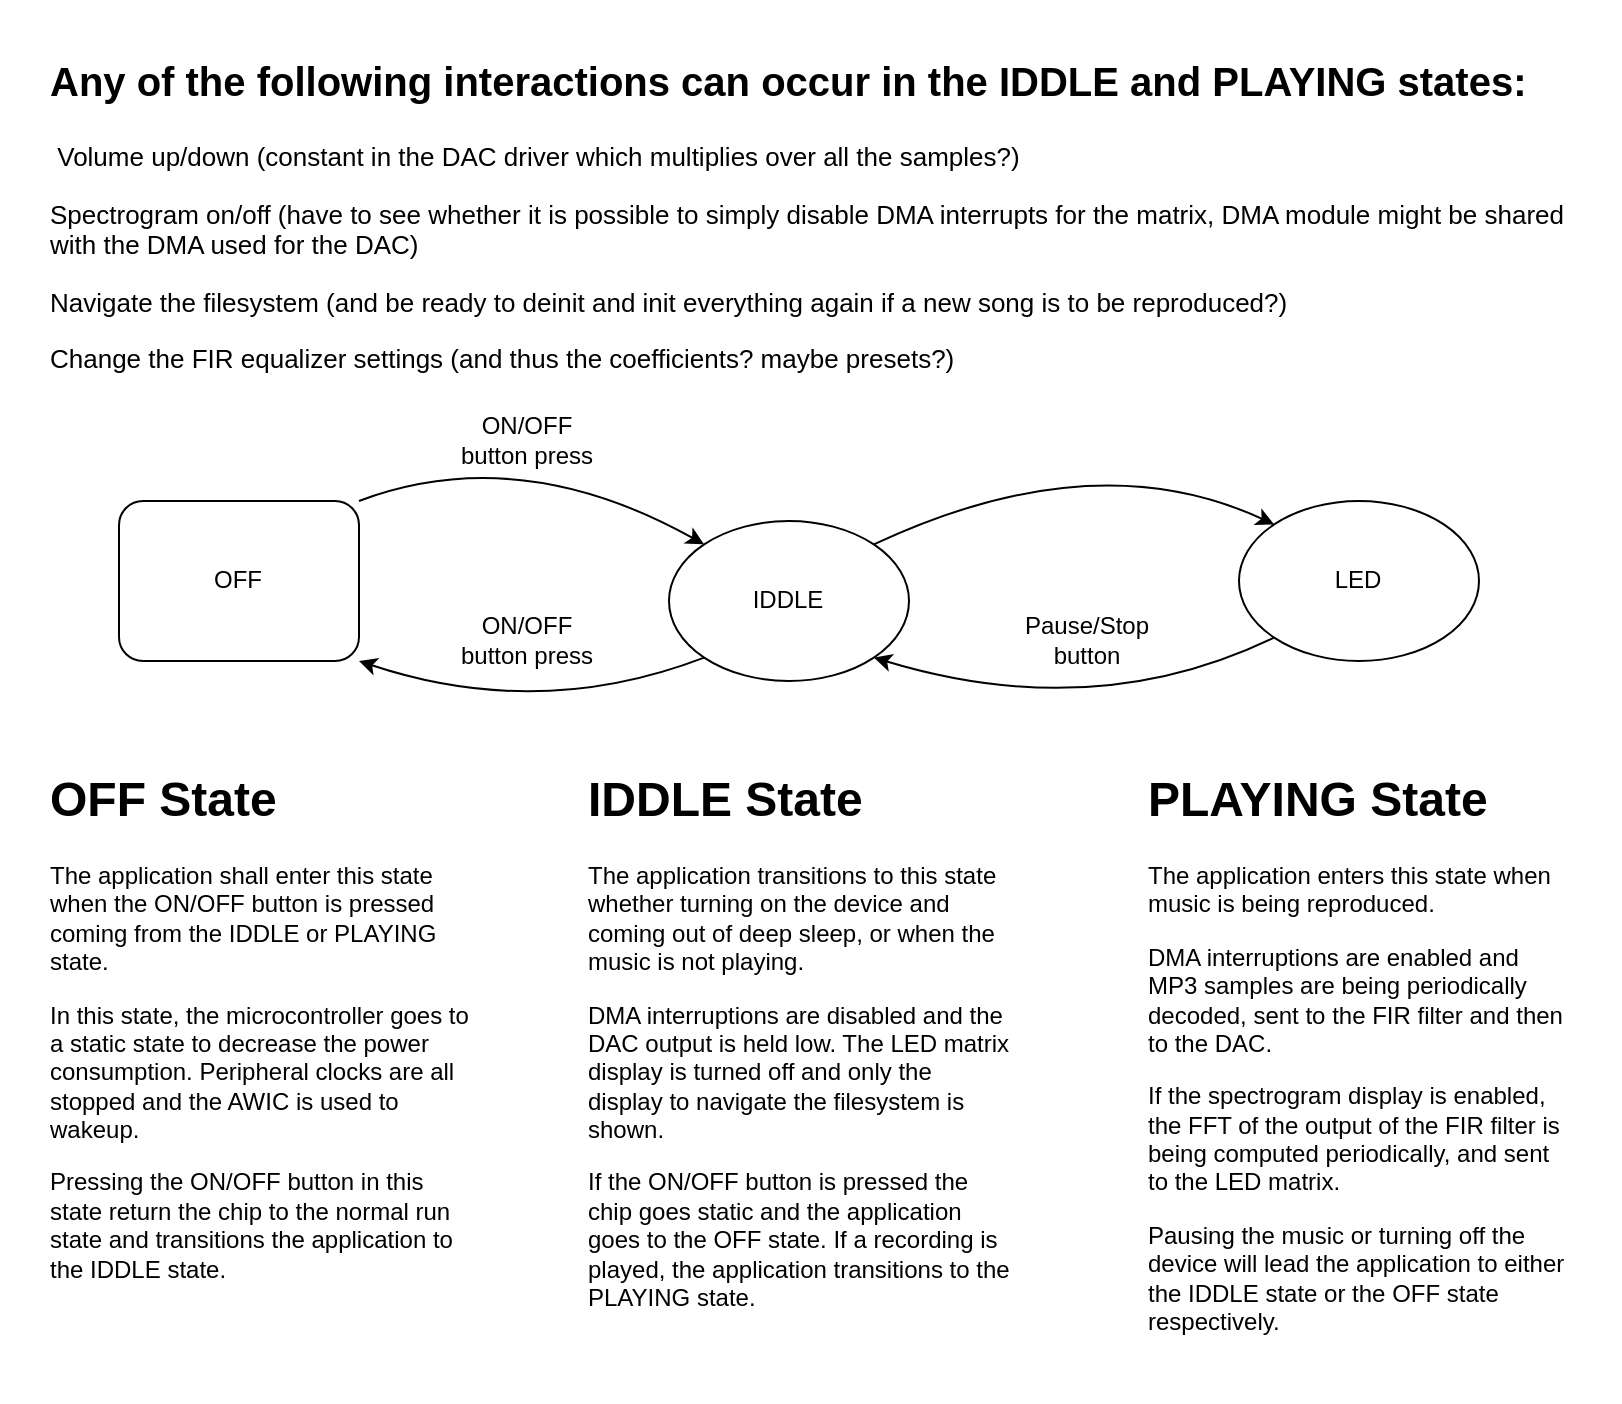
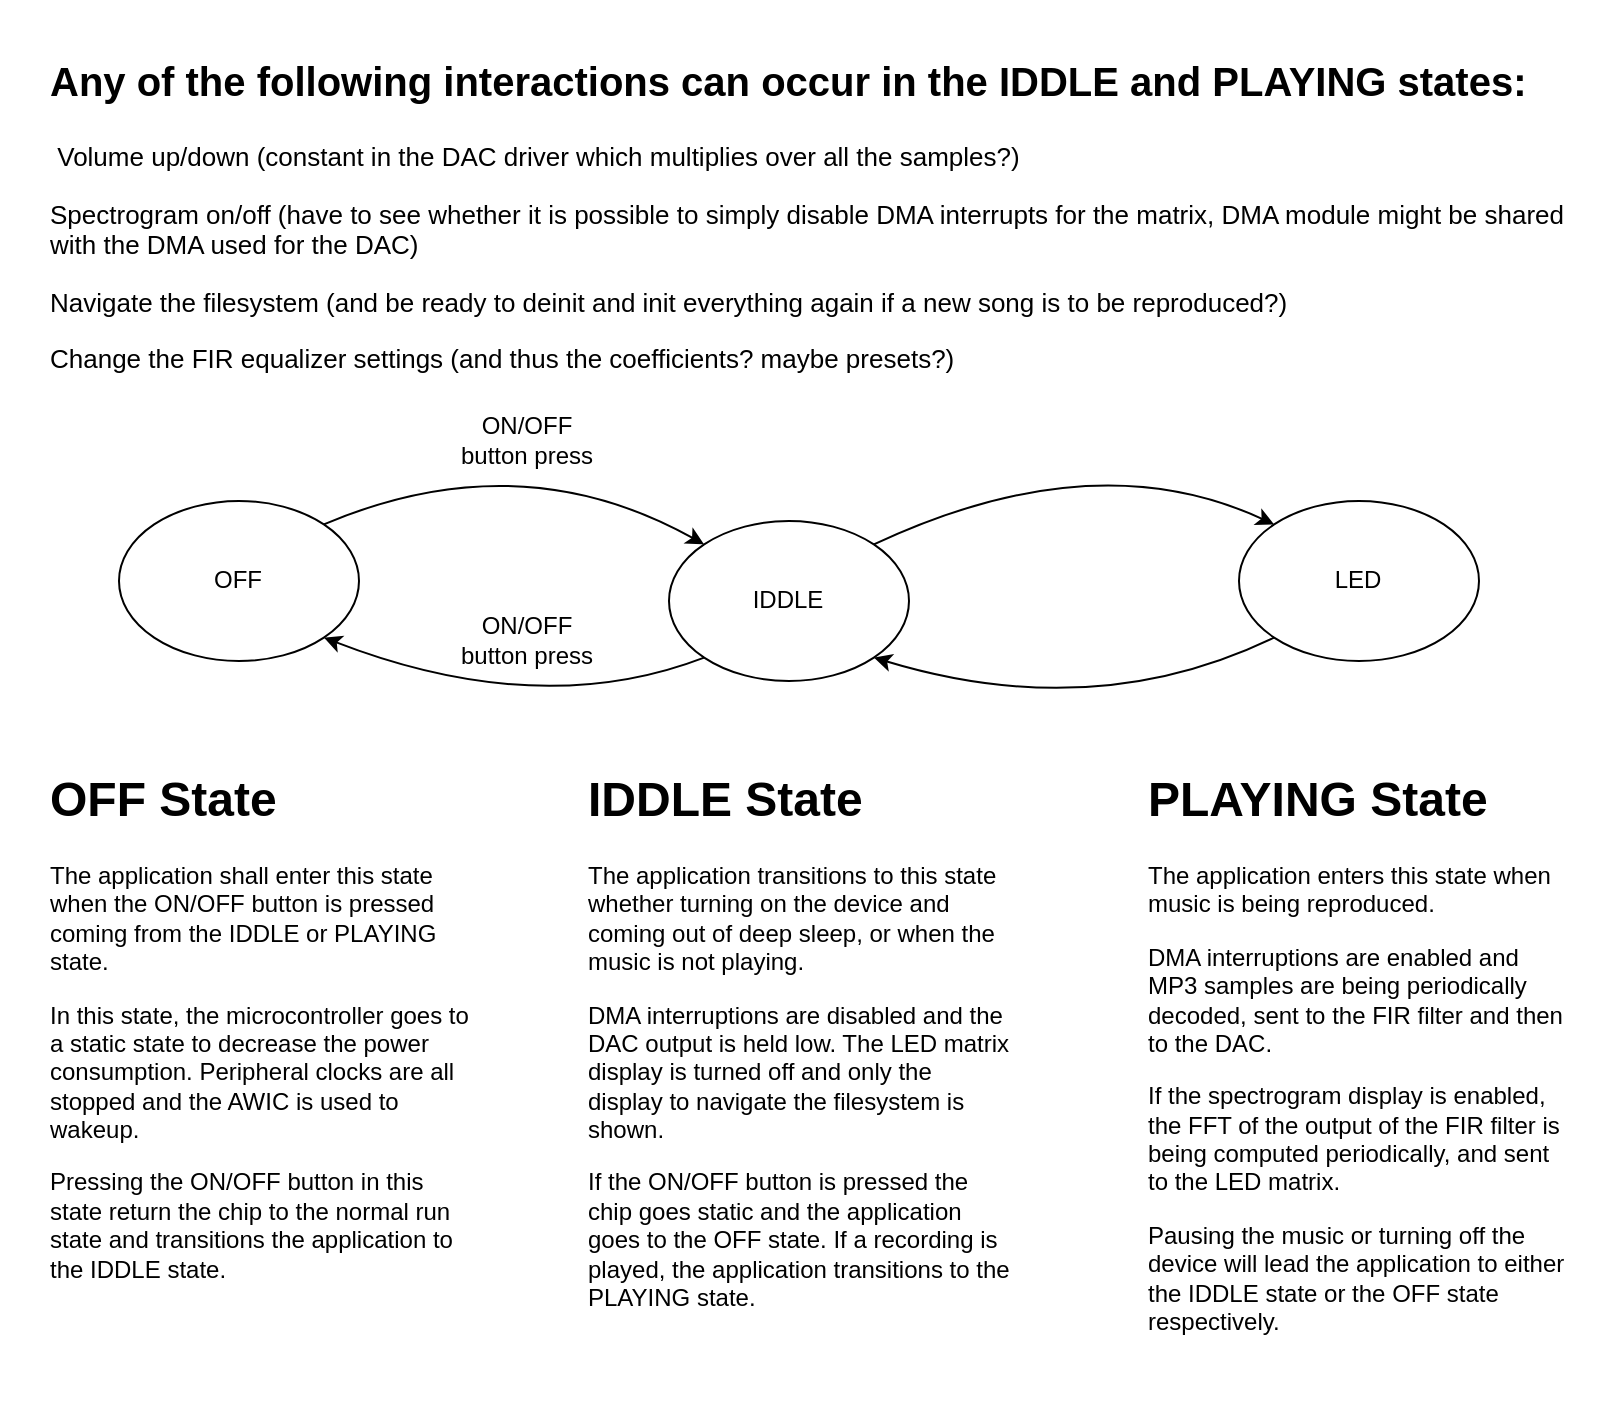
node "OFF": shape rounded rectangle -> ellipse
node "Pause/Stop button": removed
